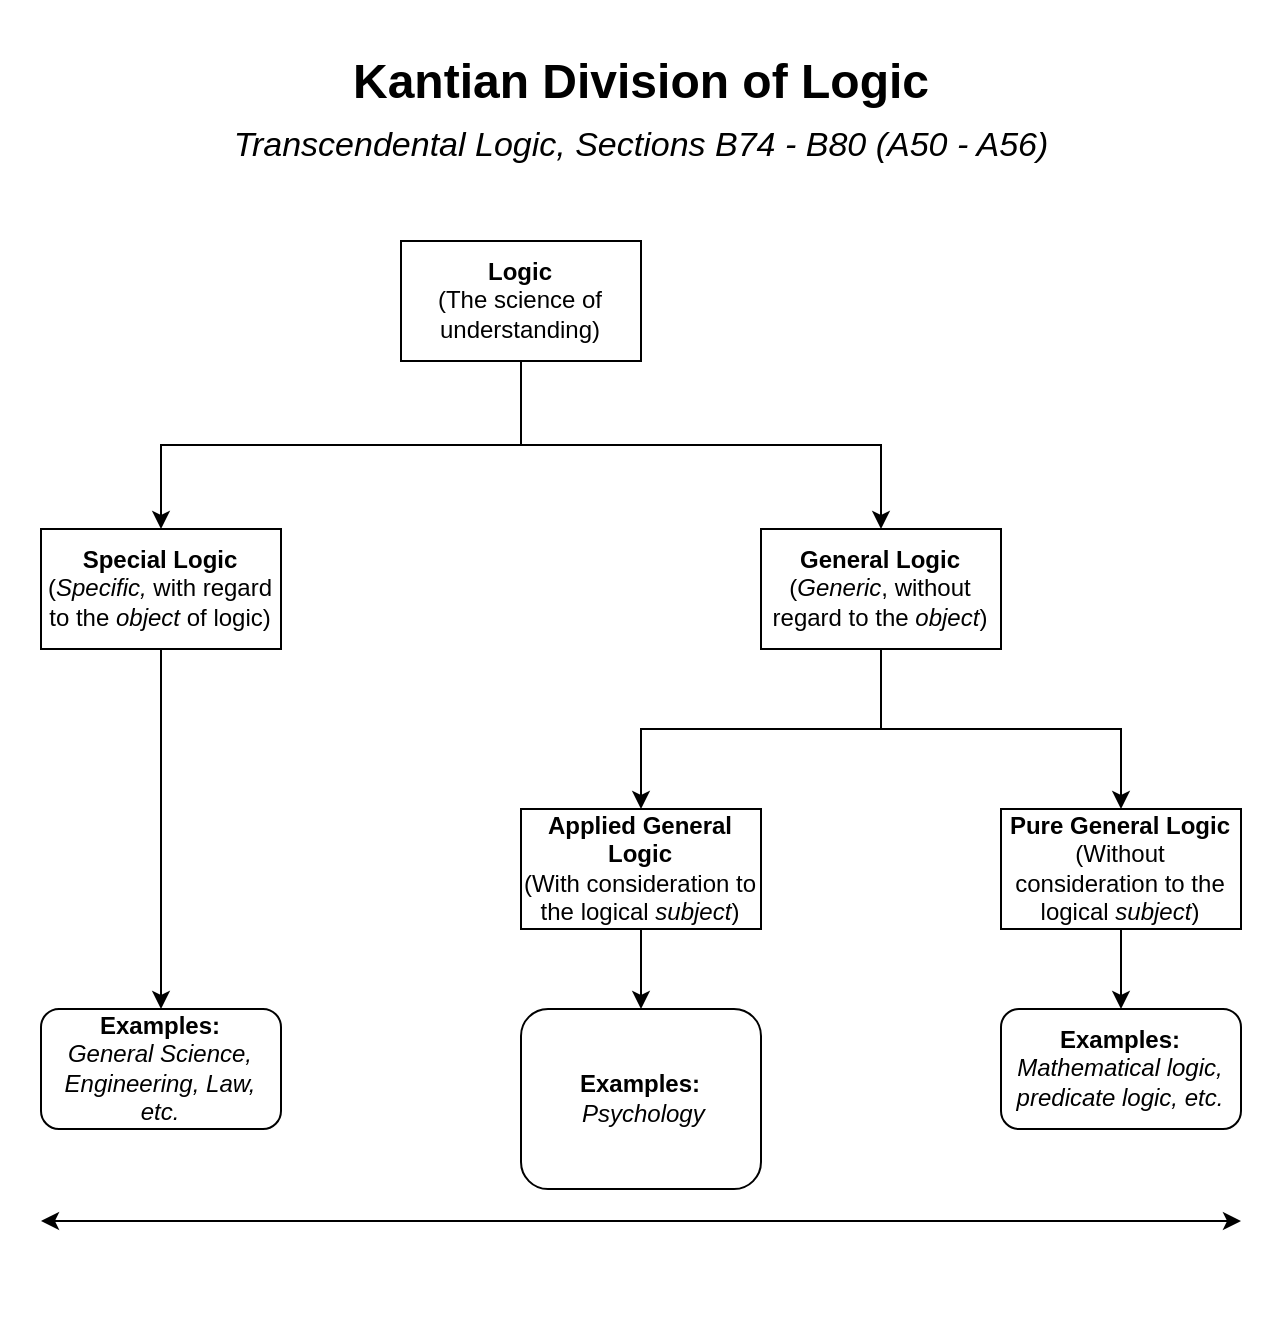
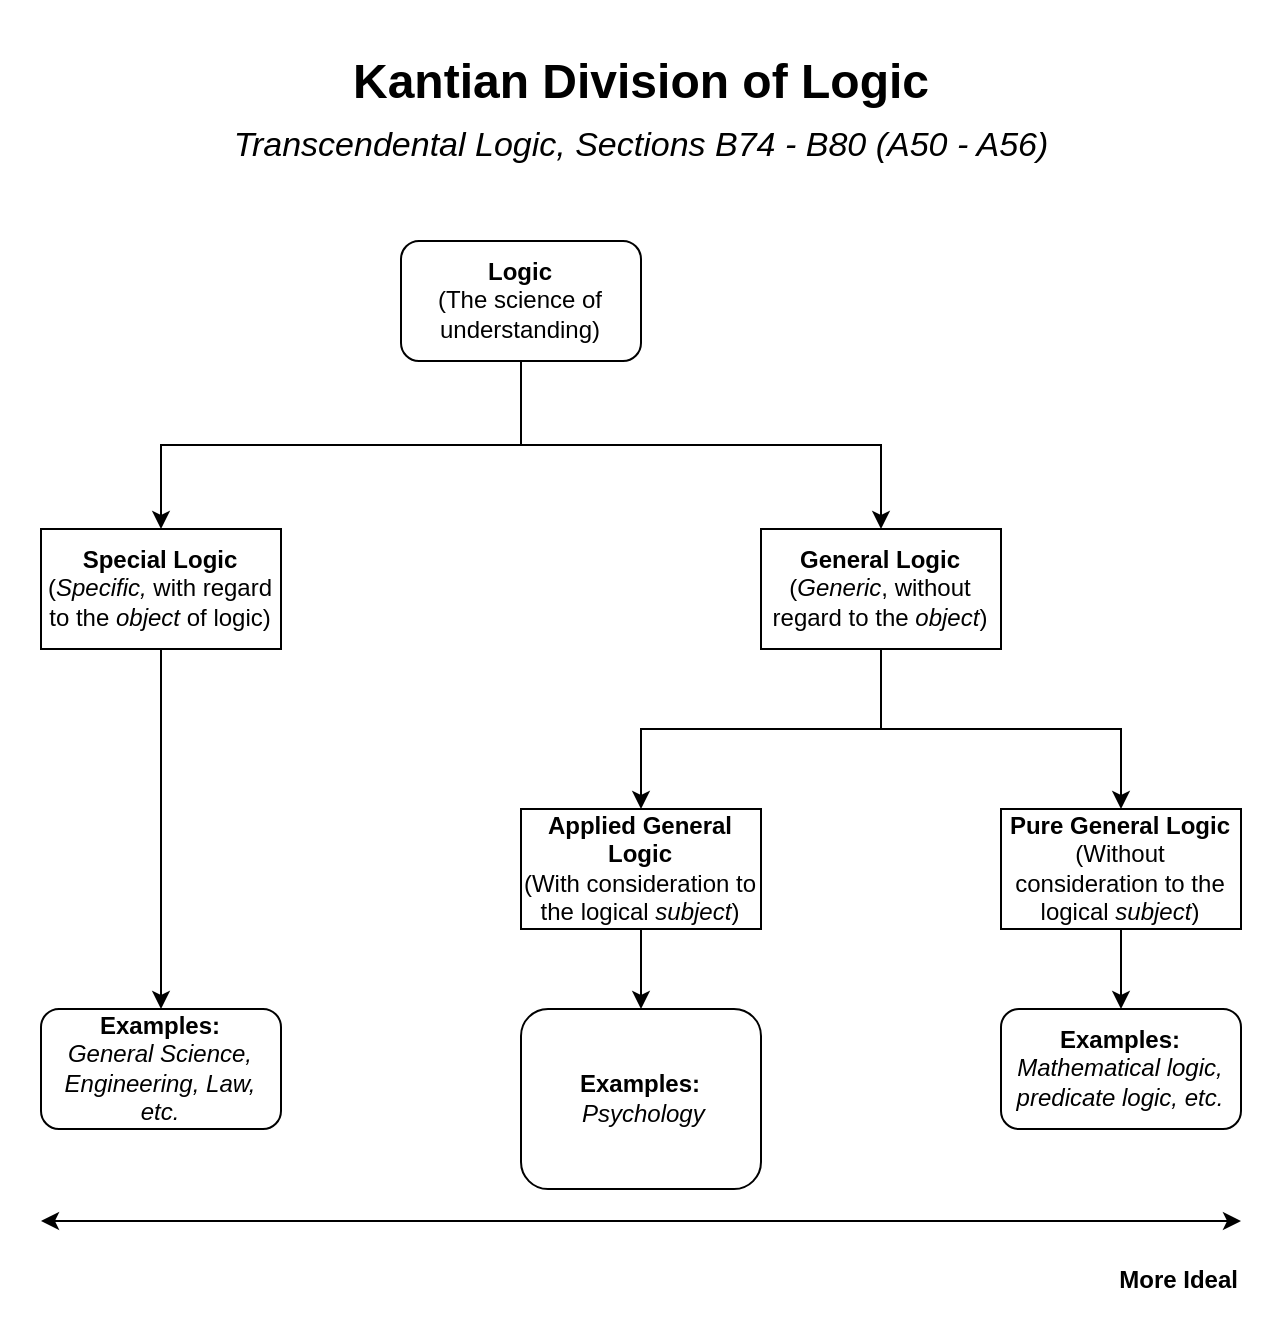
node "Logic (The science of understanding)": shape rectangle -> rounded rectangle
node "More Ideal": added
